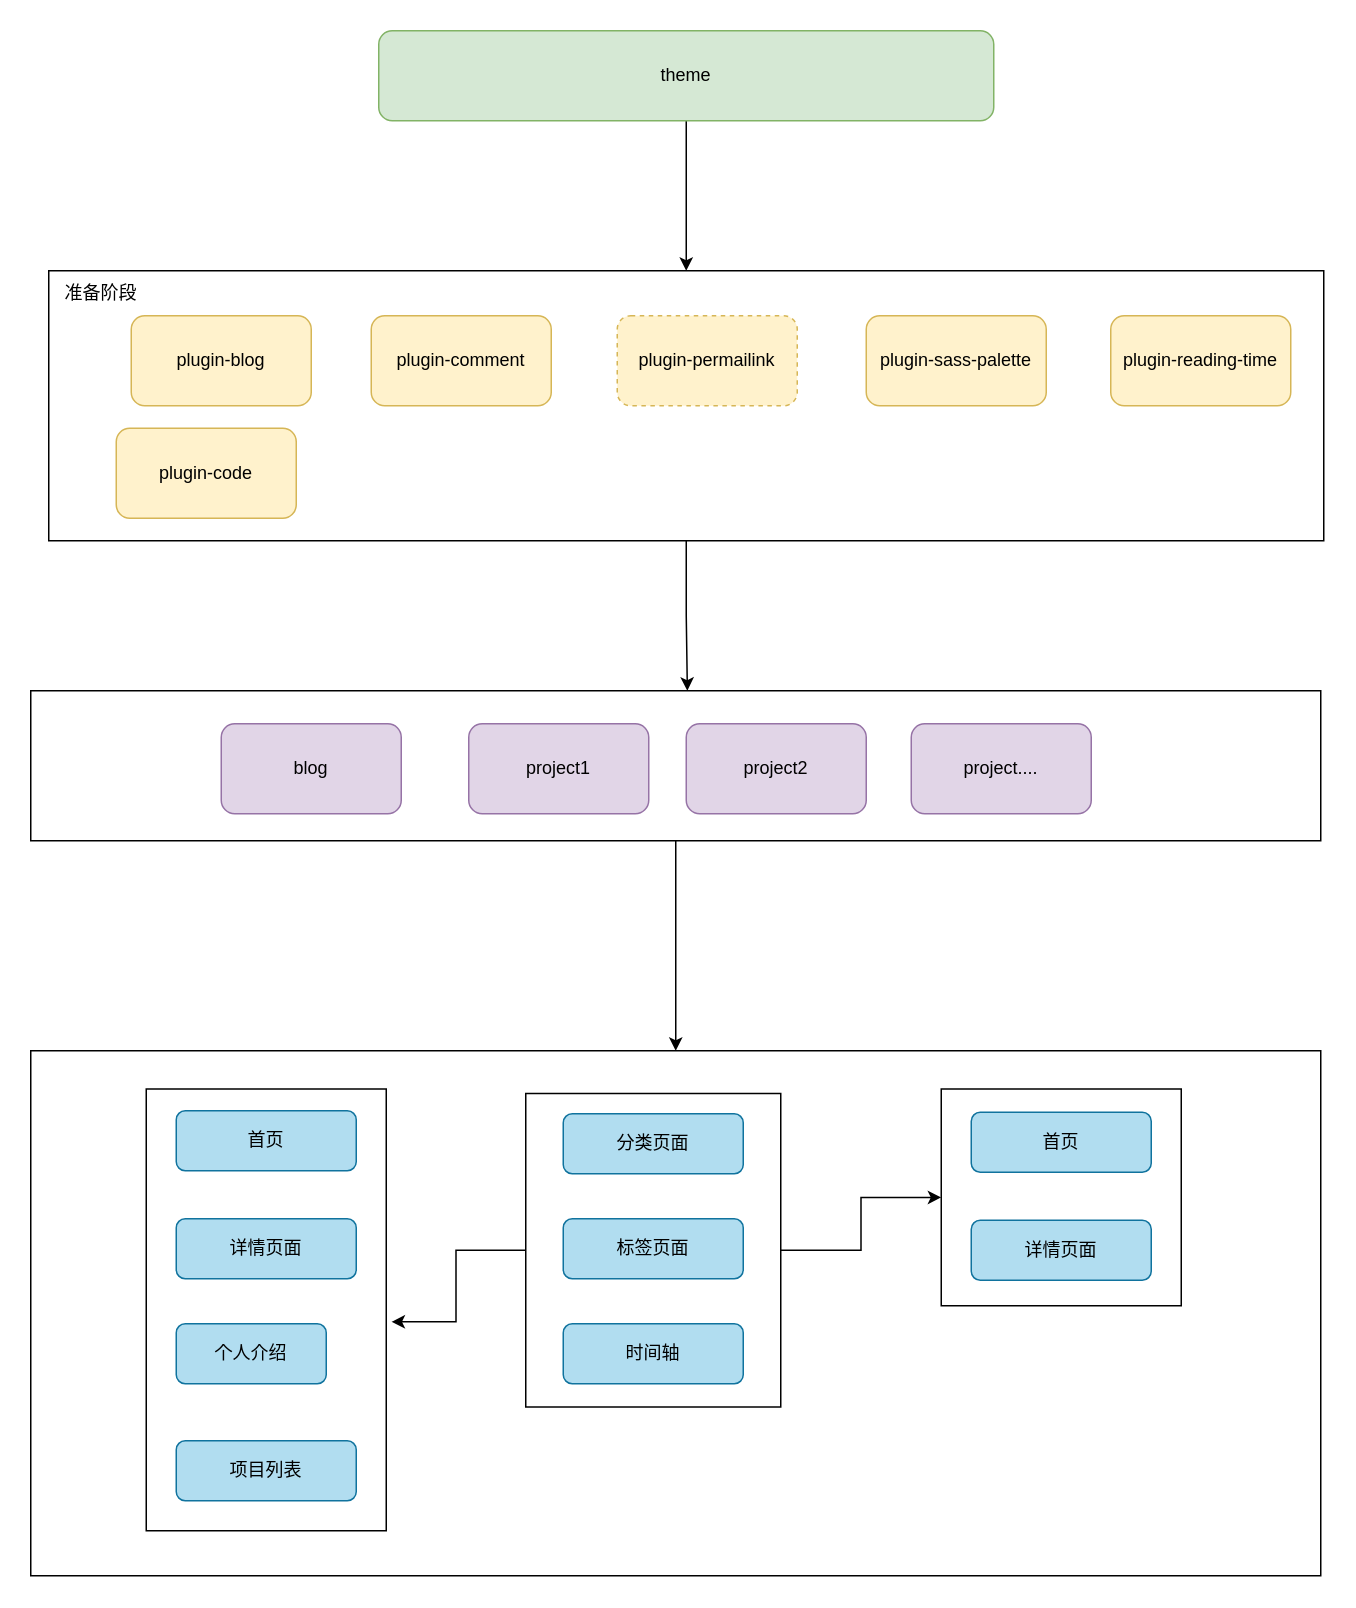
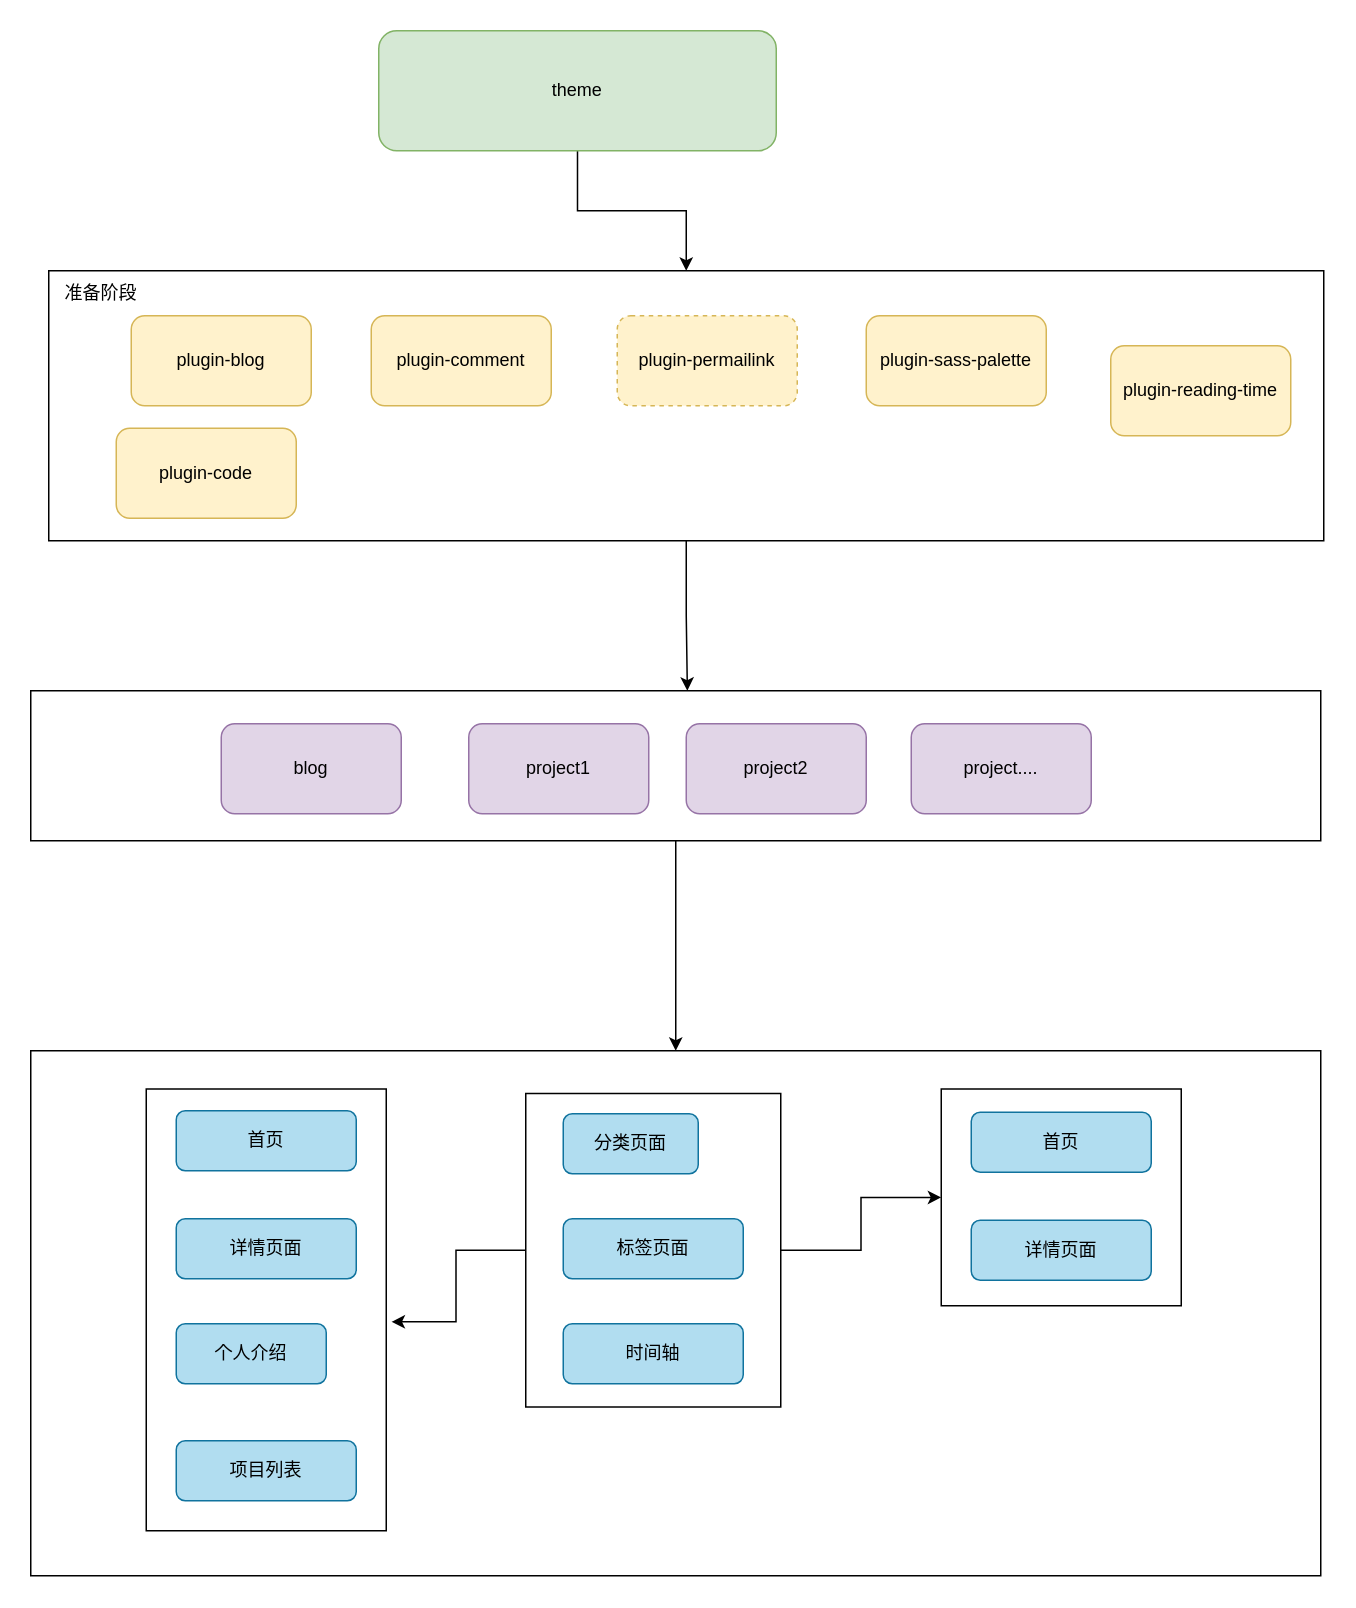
node "theme": size 615x90 -> 398x120
node "plugin-reading-time": moved (1201, 361) -> (1201, 391)
node "分类页面": size 180x60 -> 135x60
